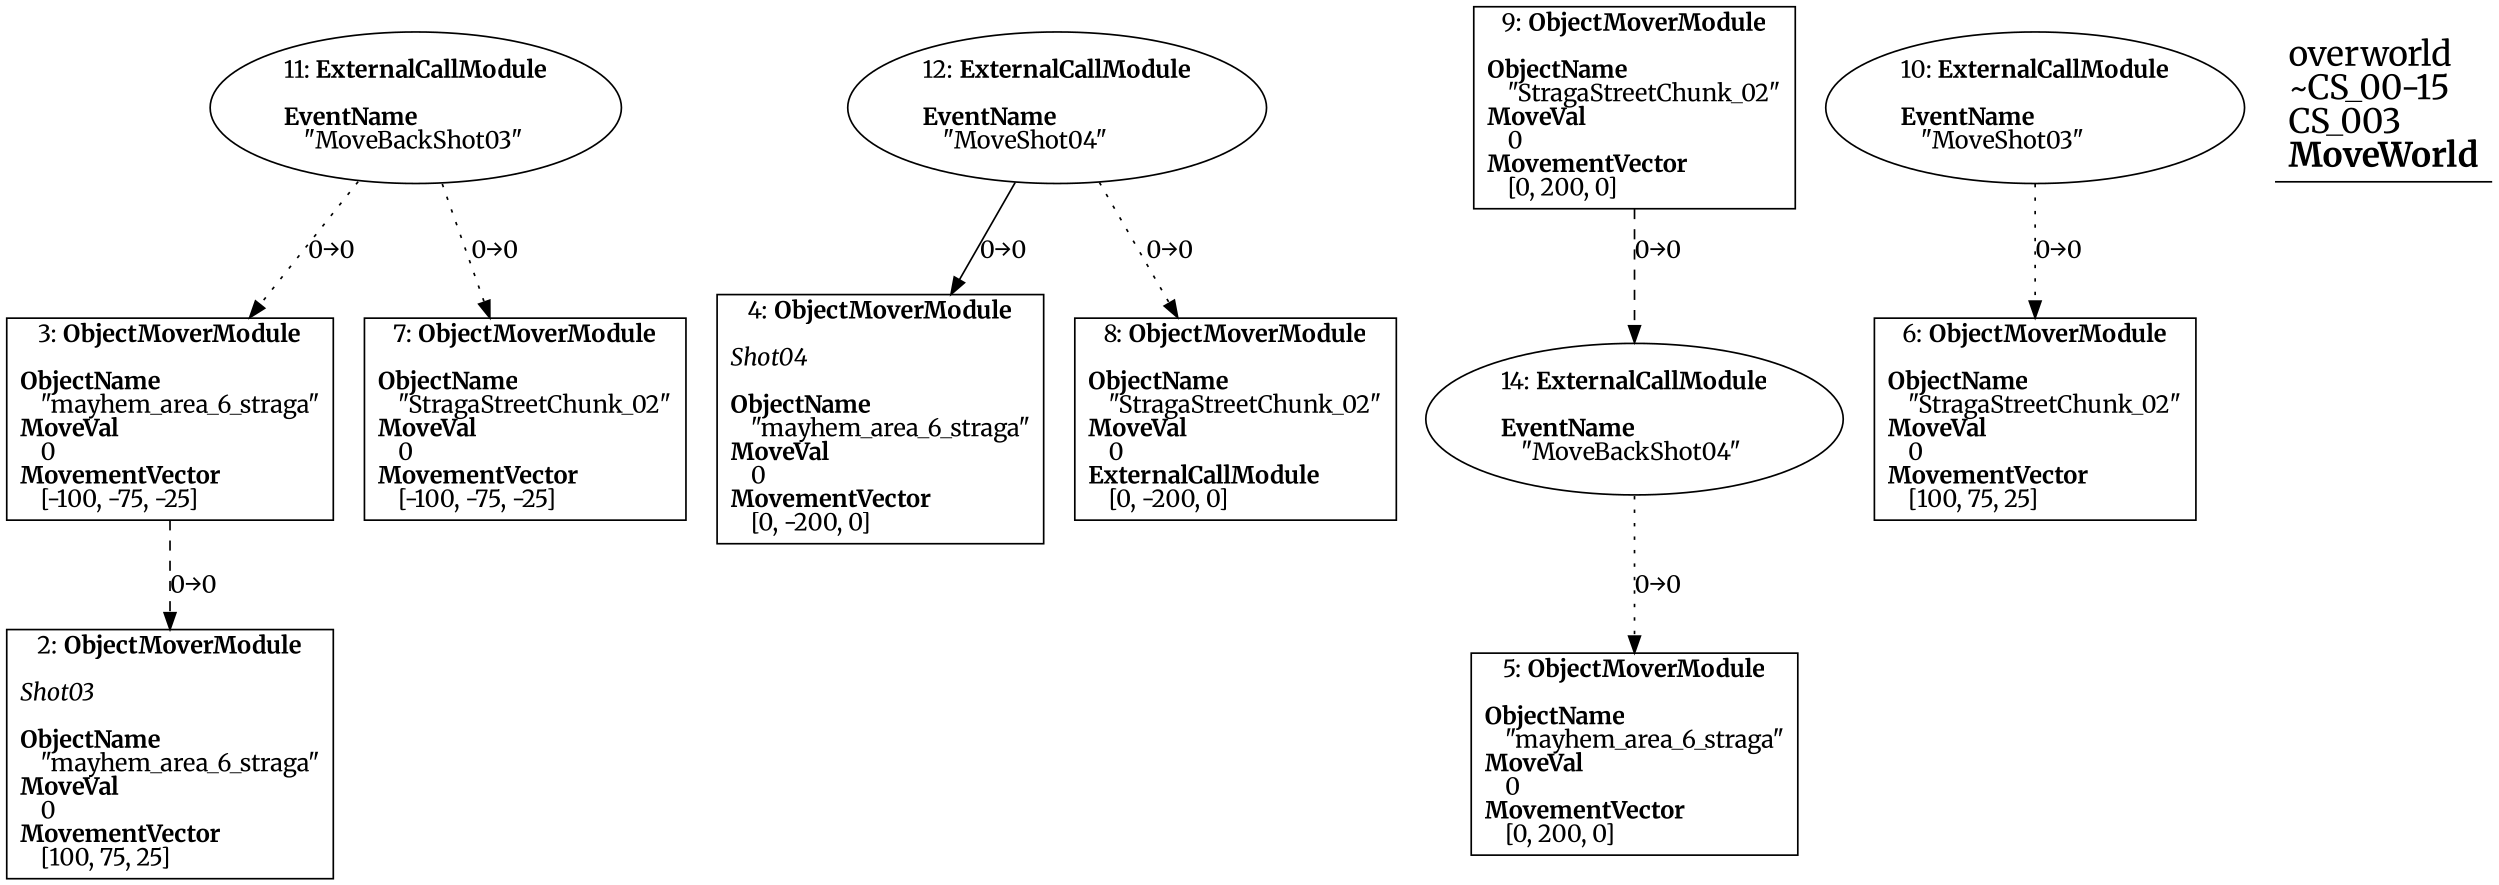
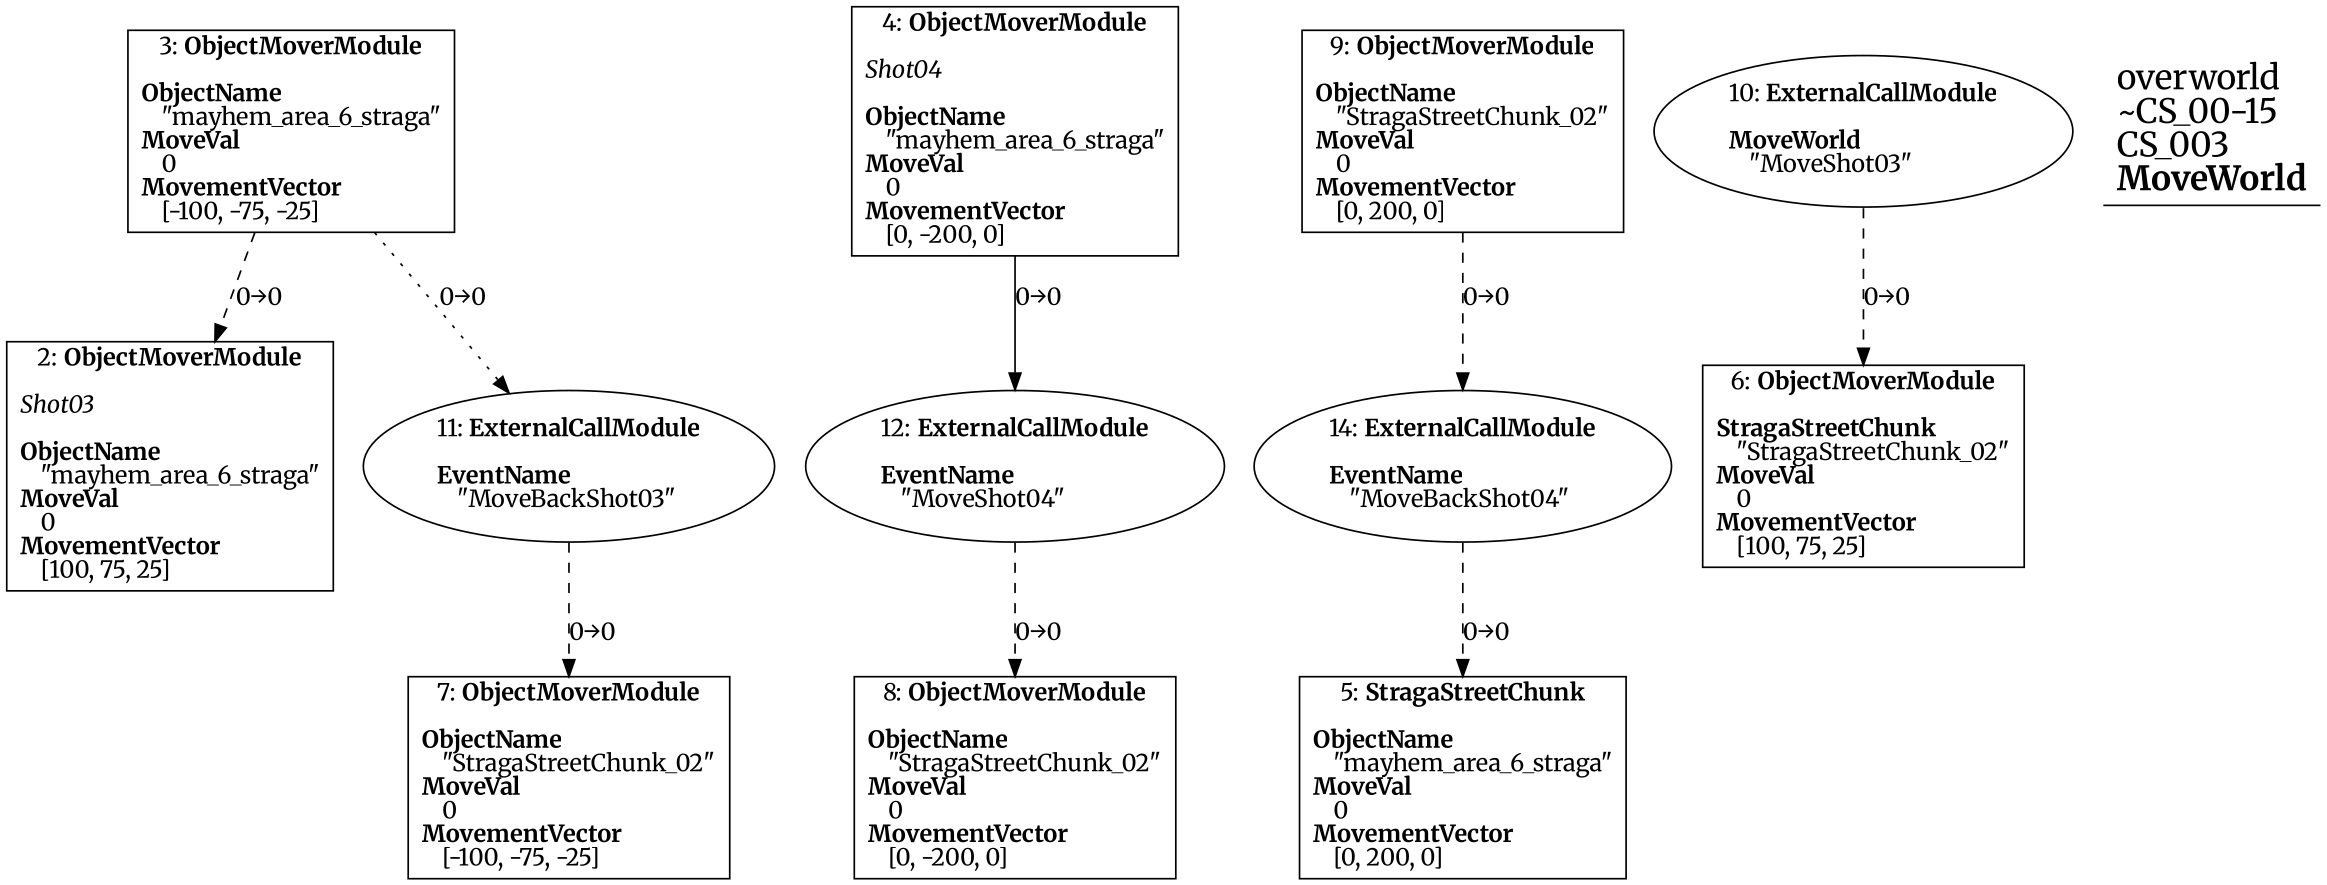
node "10:": text "EventName" -> "MoveWorld"
edge "12:" -> "4:": reversed
edge "10:" -> "6:": style dotted -> dashed
edge "11:" -> "3:": reversed
edge "11:" -> "7:": style dotted -> dashed
edge "12:" -> "8:": style dotted -> dashed
node "6:": text "ObjectName" -> "StragaStreetChunk"
node "8:": text "ExternalCallModule" -> "MovementVector"
edge "14:" -> "5:": style dotted -> dashed
node "5:": text "ObjectMoverModule" -> "StragaStreetChunk"
